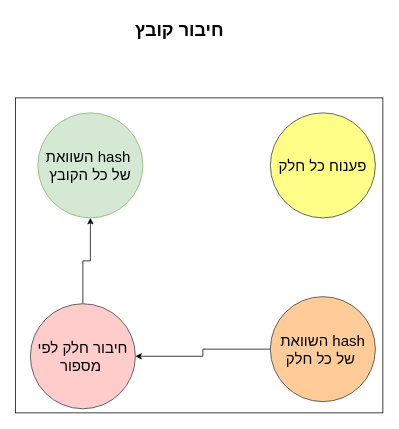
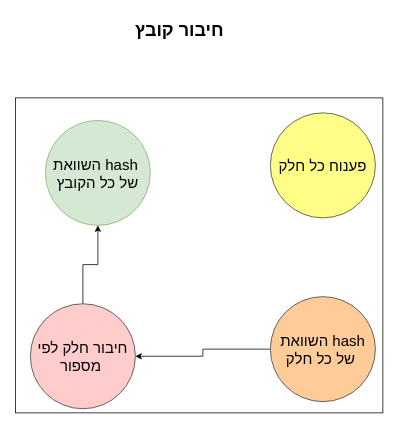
node "השוואת hash של כל הקובץ": moved (90, 165) -> (98, 173)
